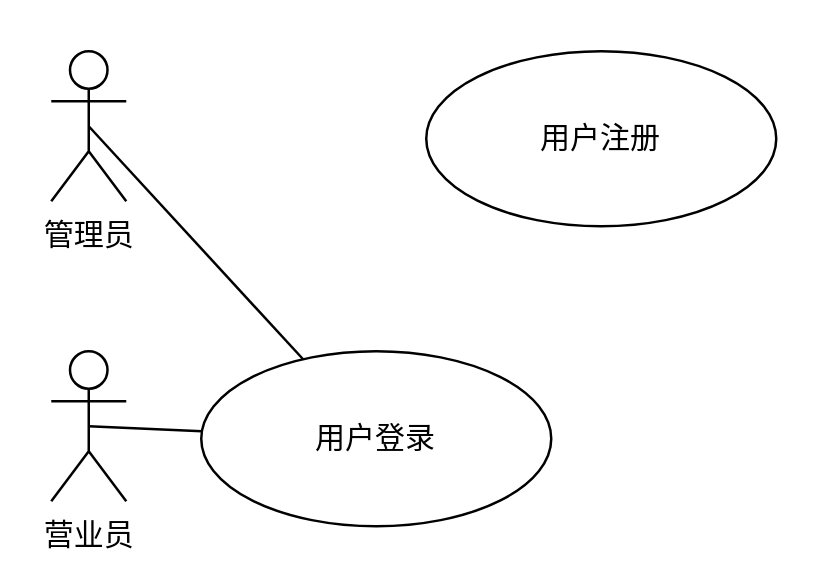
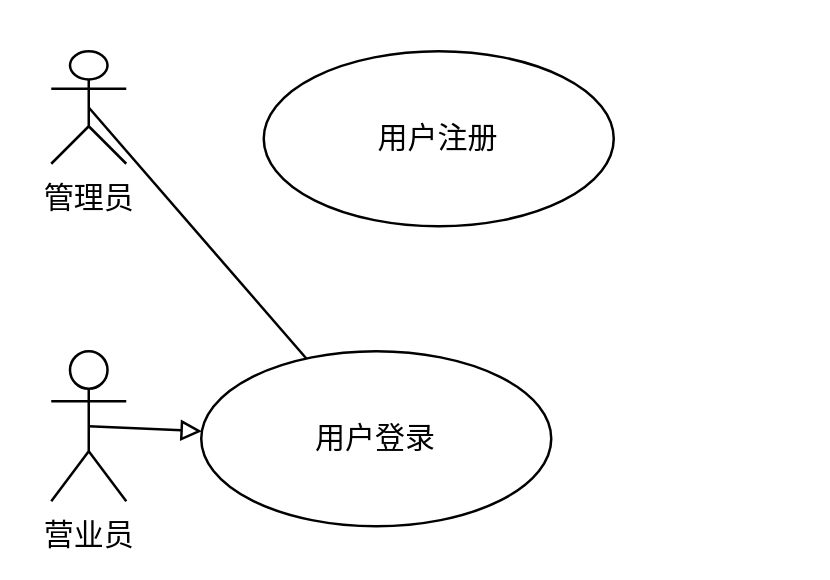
node "管理员": size 75x150 -> 75x113
node "用户注册": moved (601, 139) -> (439, 139)
edge "营业员" -- "用户登录": arrowhead none -> block
